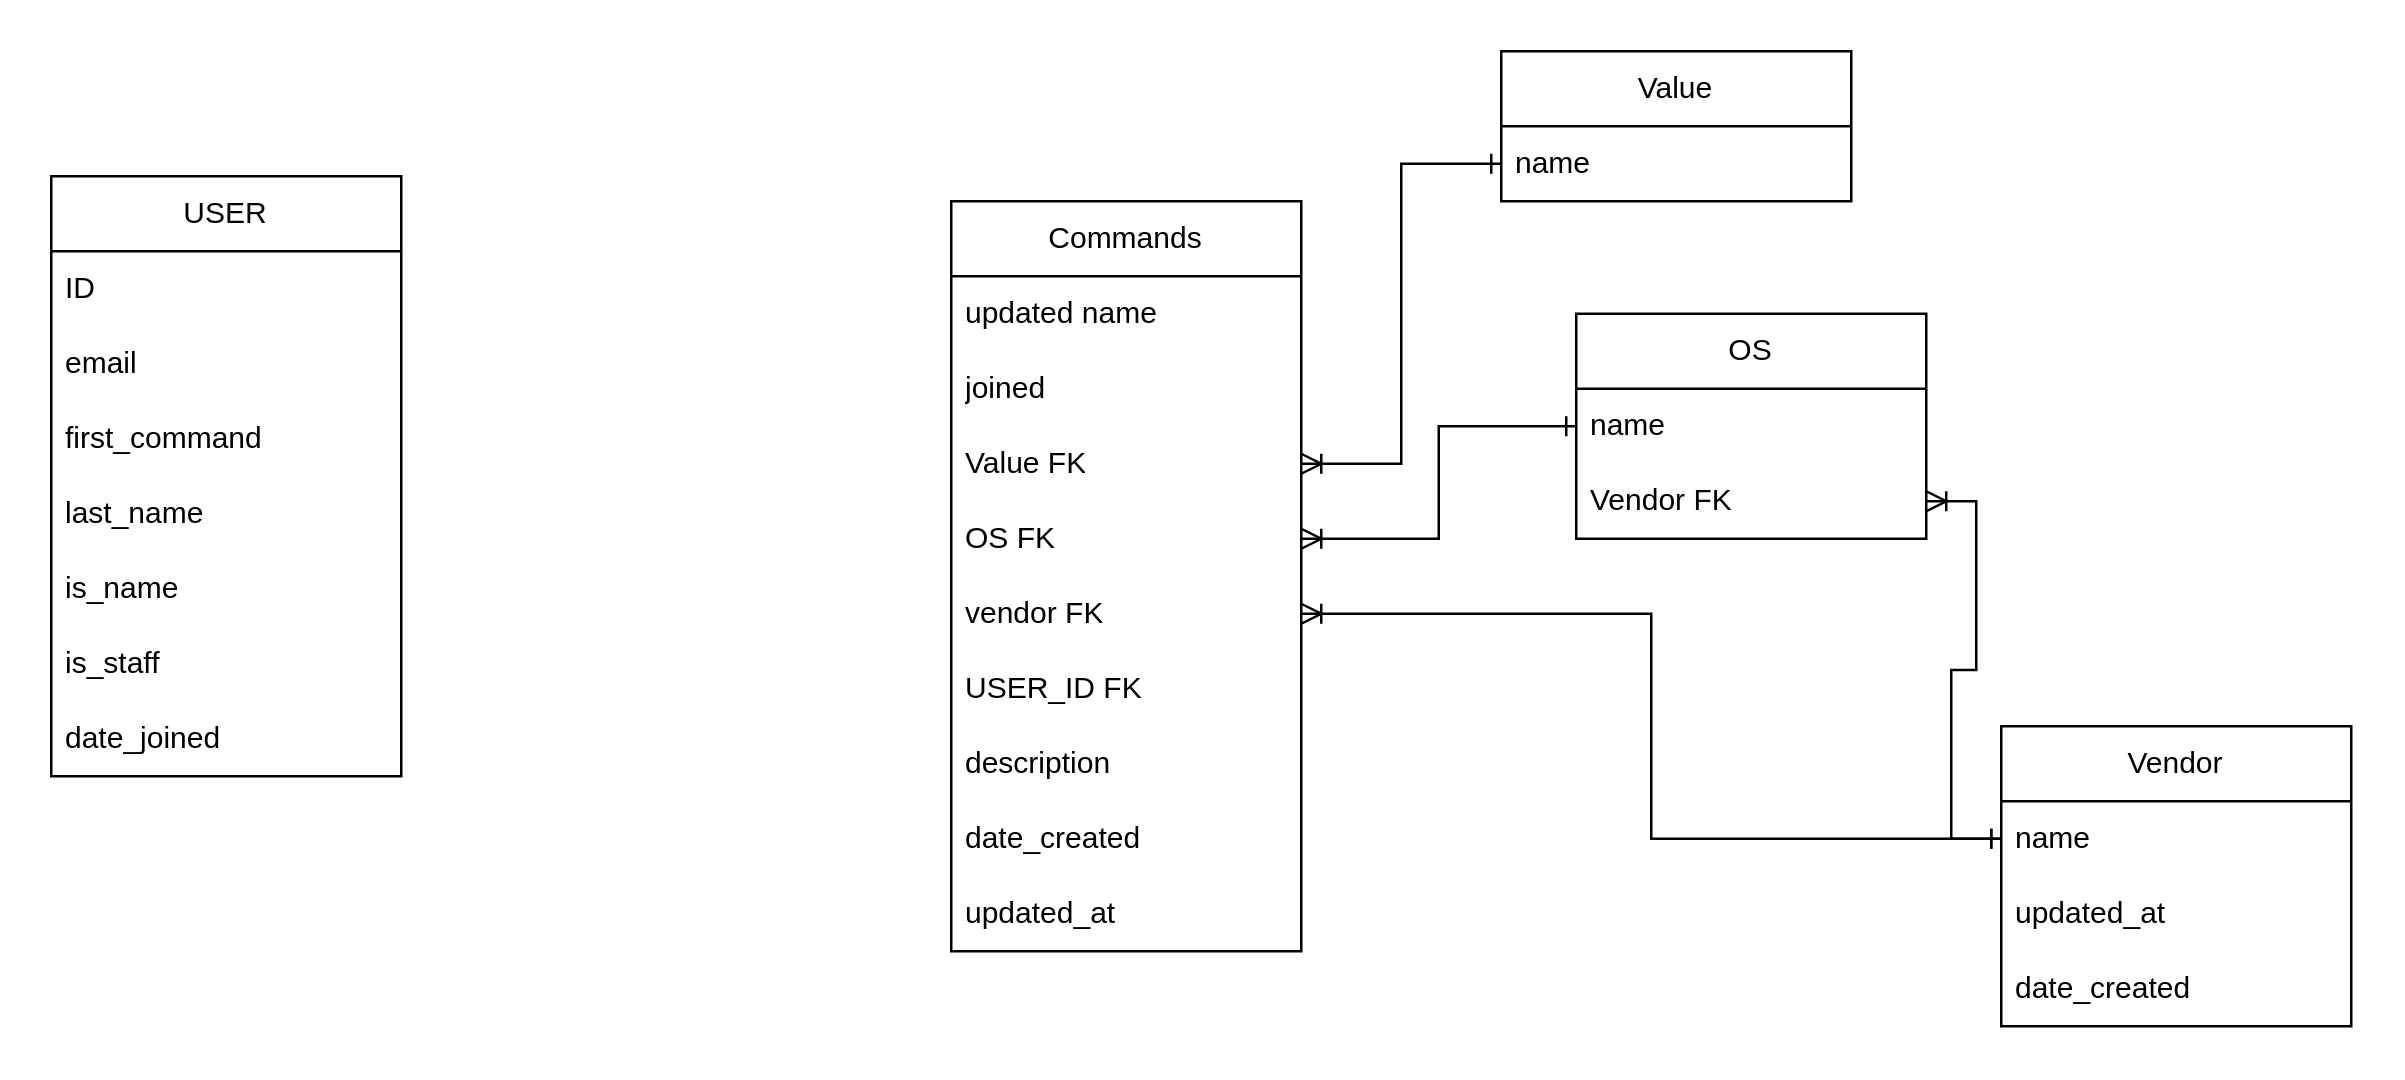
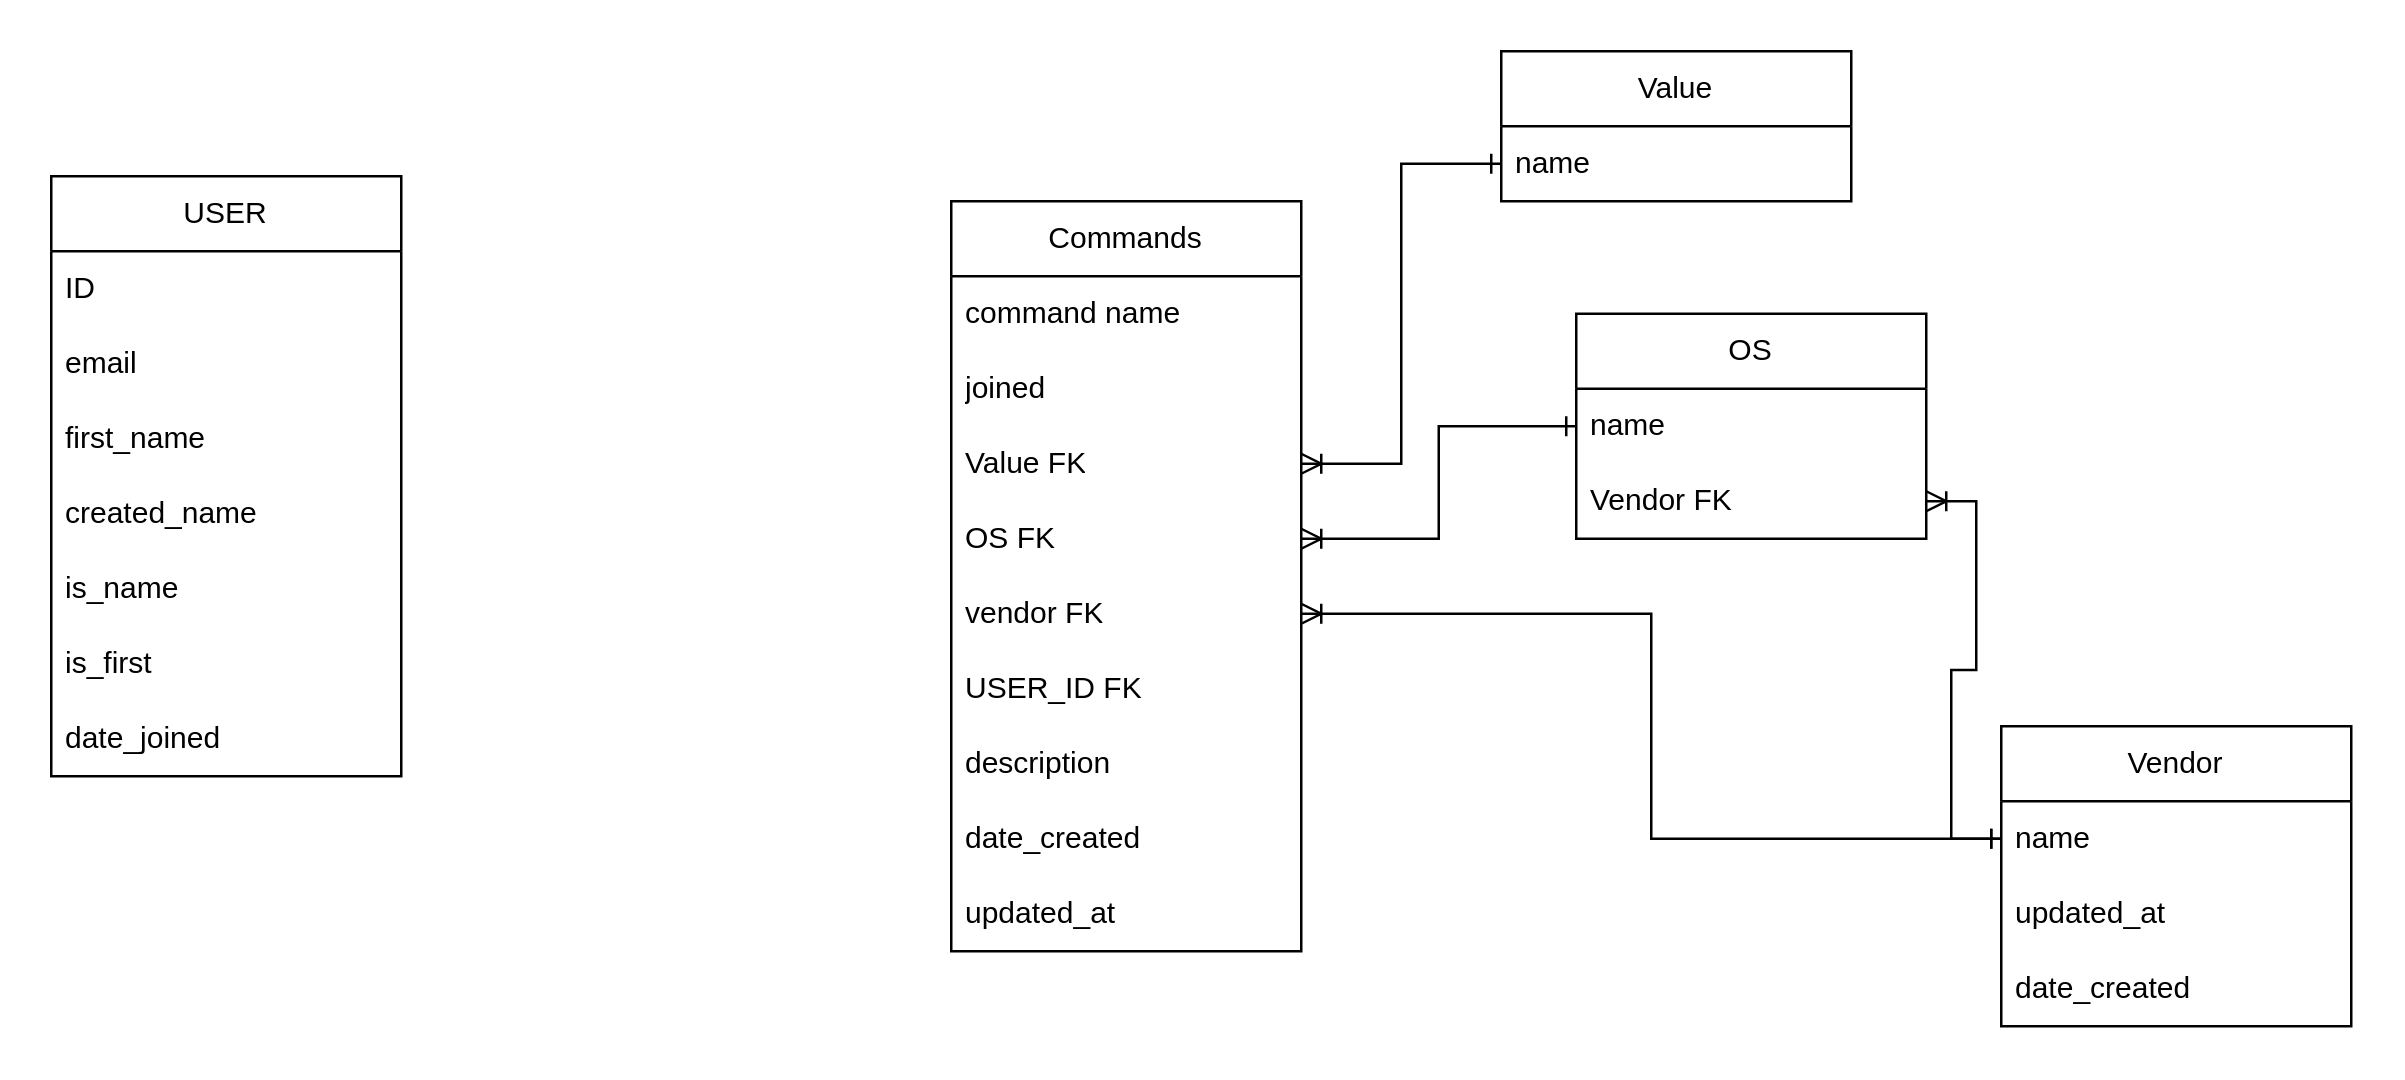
node "updated name": label "updated name" -> "command name"
node "first_command": label "first_command" -> "first_name"
node "last_name": label "last_name" -> "created_name"
node "is_staff": label "is_staff" -> "is_first"
